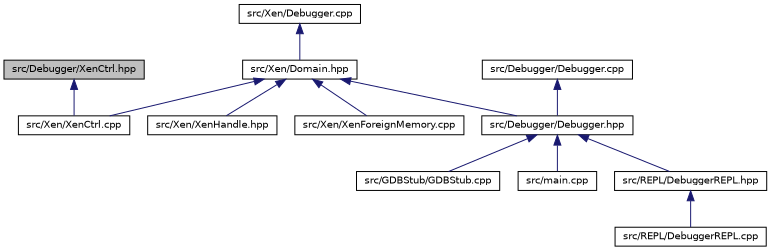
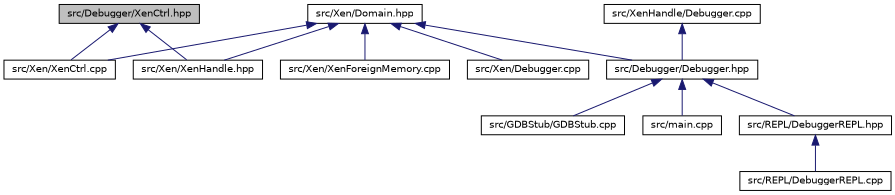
edge "src/Xen/XenHandle.hpp" -> "src/Debugger/XenCtrl.hpp": added
edge "src/Xen/Domain.hpp" -> "src/Xen/Debugger.cpp": reversed
node "src/Debugger/Debugger.cpp": label "src/Debugger/Debugger.cpp" -> "src/XenHandle/Debugger.cpp"
